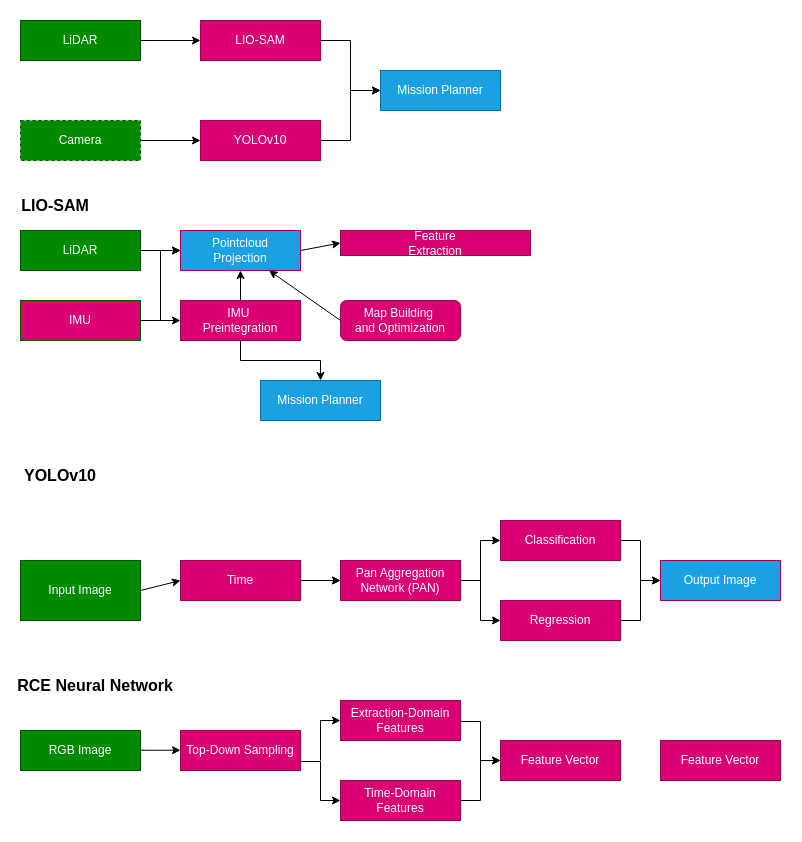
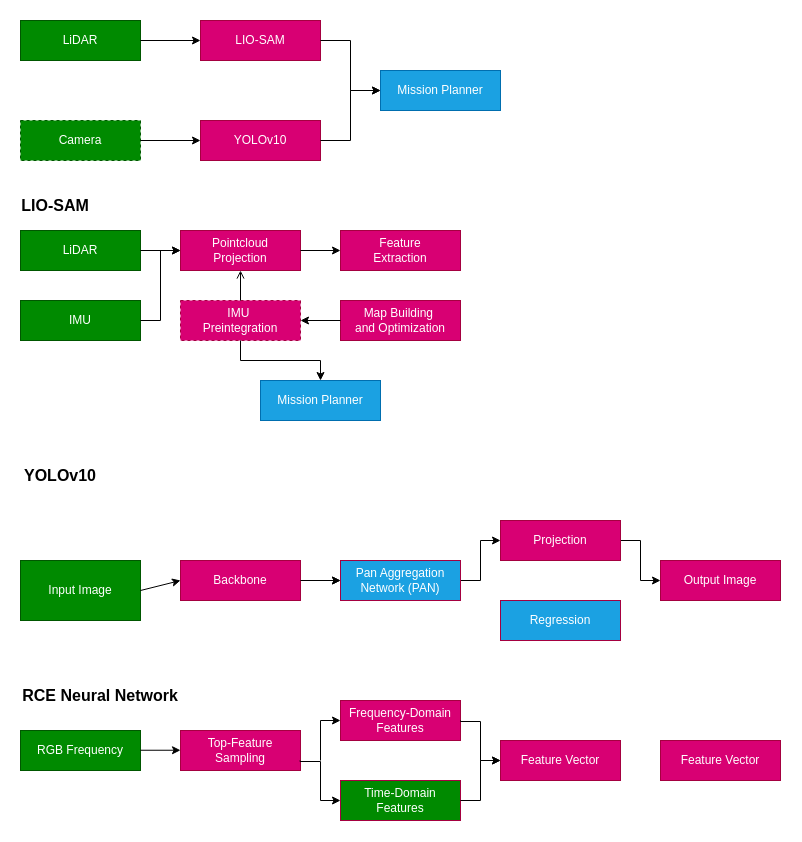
node "Feature Extraction": size 190x25 -> 120x40
node "Pointcloud Projection": fillcolor #1ba1e2 -> #d80073
edge "IMU Preintegration" -> "Pointcloud Projection": arrowhead classic -> open
edge "Map Building and Optimization" -> "Pointcloud Projection": now "Map Building and Optimization" -> "IMU Preintegration"
node "IMU": fillcolor #d80073 -> #008a00
edge "IMU" -> "IMU Preintegration": removed
node "IMU Preintegration": style solid -> dashed
node "Map Building and Optimization": shape rounded rectangle -> rectangle
node "Classification": label "Classification" -> "Projection"
node "Time": label "Time" -> "Backbone"
node "Pan Aggregation Network (PAN)": fillcolor #d80073 -> #1ba1e2
node "Output Image": fillcolor #1ba1e2 -> #d80073
edge "Pan Aggregation Network (PAN)" -> "Regression": removed
edge "Regression" -> "Output Image": removed
node "Regression": fillcolor #d80073 -> #1ba1e2
node "RCE Neural Network": moved (96, 686) -> (101, 696)
node "Extraction-Domain Features": label "Extraction-Domain Features" -> "Frequency-Domain Features"
node "RGB Image": label "RGB Image" -> "RGB Frequency"
node "Top-Down Sampling": label "Top-Down Sampling" -> "Top-Feature Sampling"
node "Time-Domain Features": fillcolor #d80073 -> #008a00
